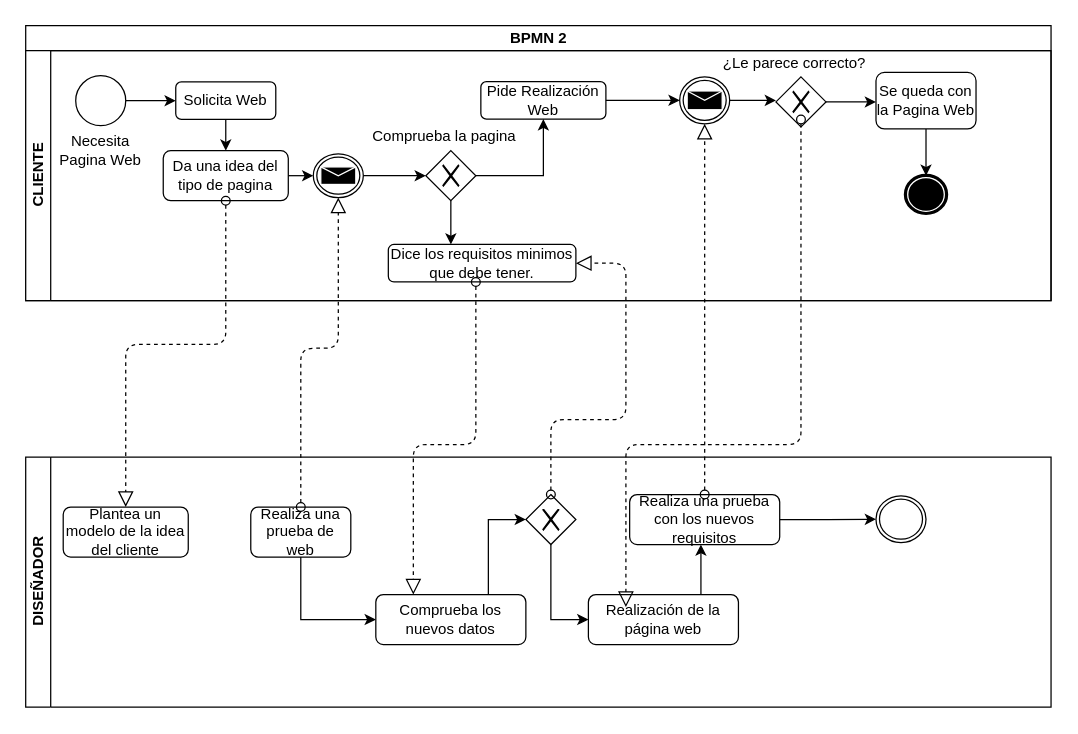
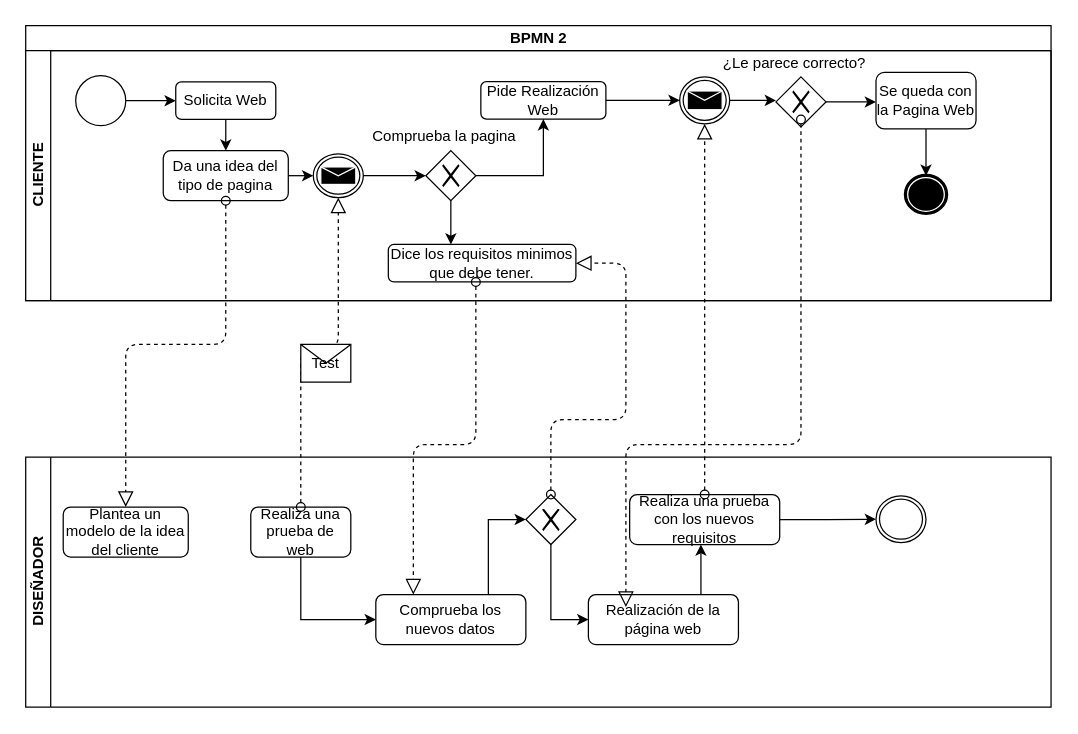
node "Necesita Pagina Web": removed
node "Test": added
